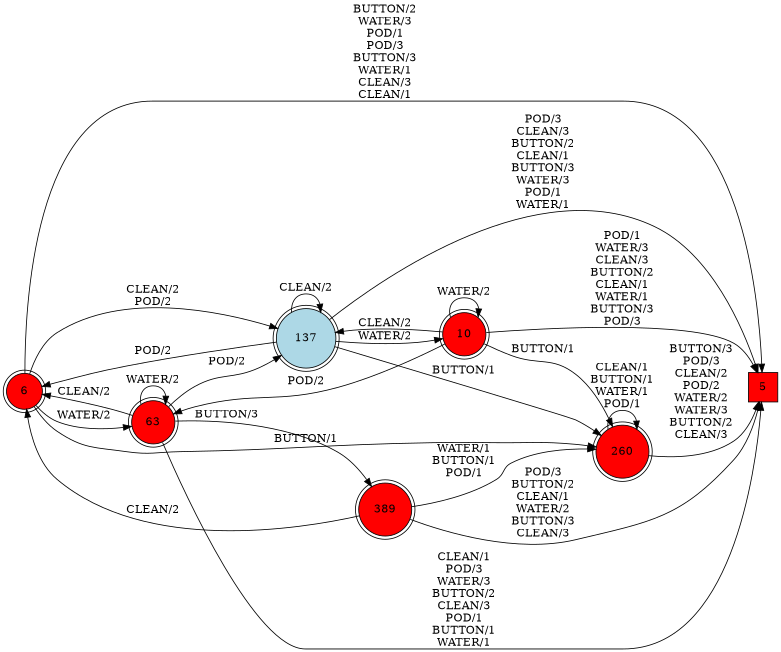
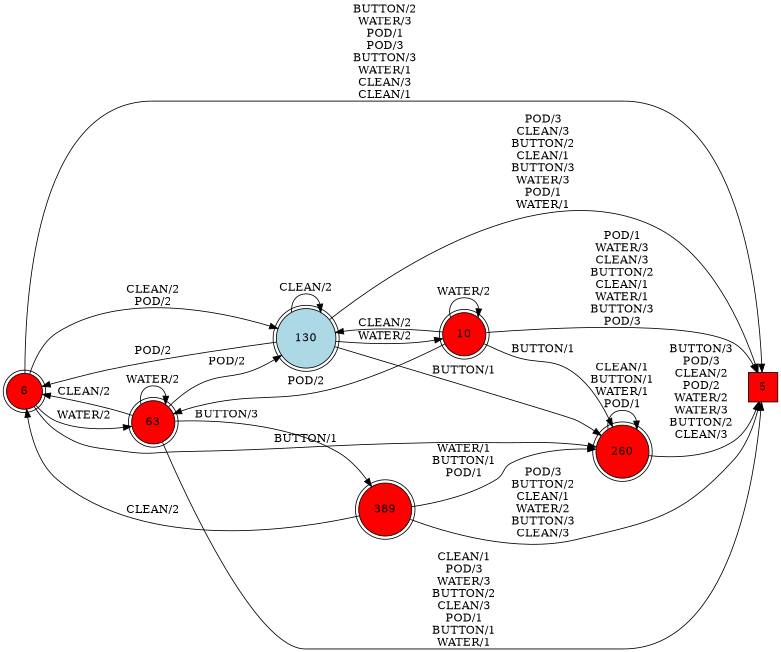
node "137": label "137" -> "130"
